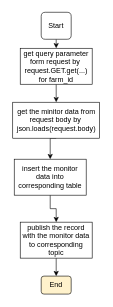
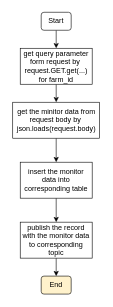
node "Start": size 30x27 -> 30x18
node "insert the monitor data into corresponding table": moved (50, 177) -> (56, 180)
